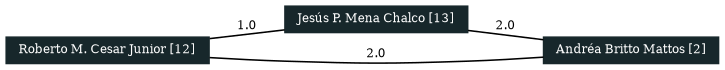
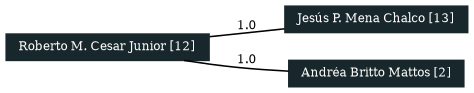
edge "Jesús P. Mena Chalco [13]" -- "Andréa Britto Mattos [2]": removed, label "2.0"
edge "Roberto M. Cesar Junior [12]" -- "Andréa Britto Mattos [2]": label "2.0" -> "1.0"
